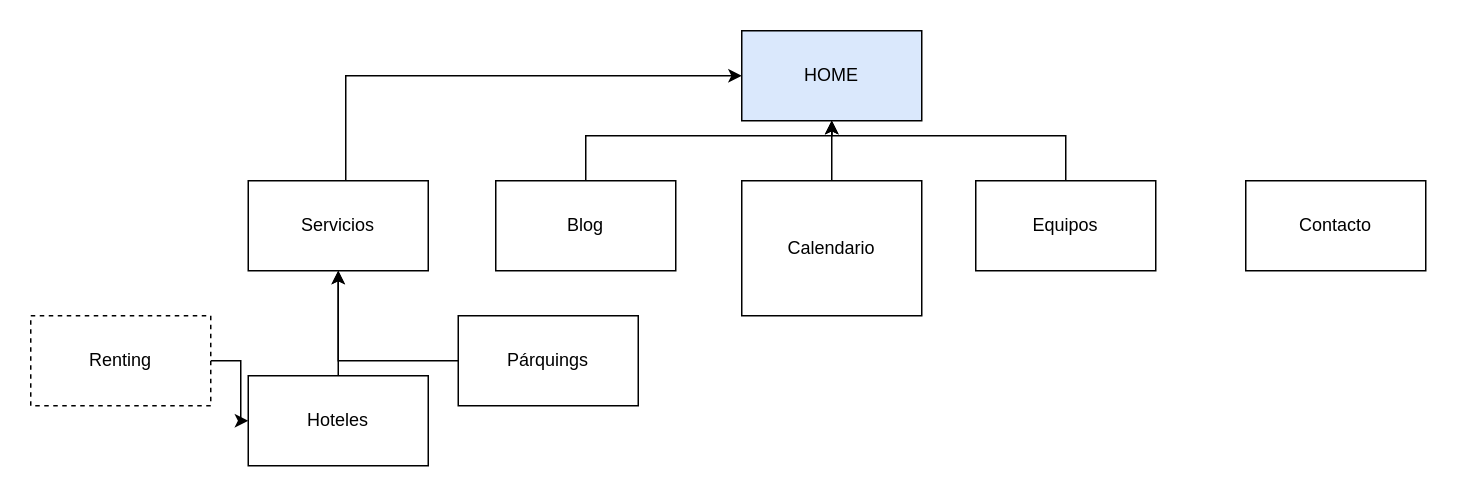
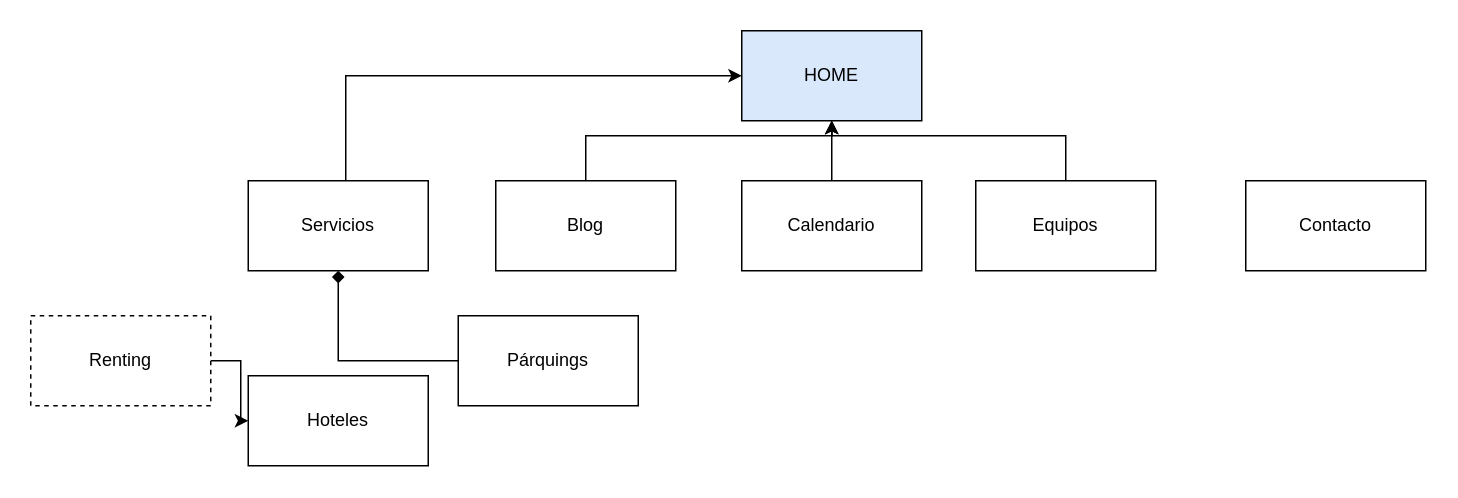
node "Calendario": size 180x135 -> 180x90
edge "Párquings" -> "Servicios": arrowhead classic -> diamond
edge "Hoteles" -> "Servicios": removed
